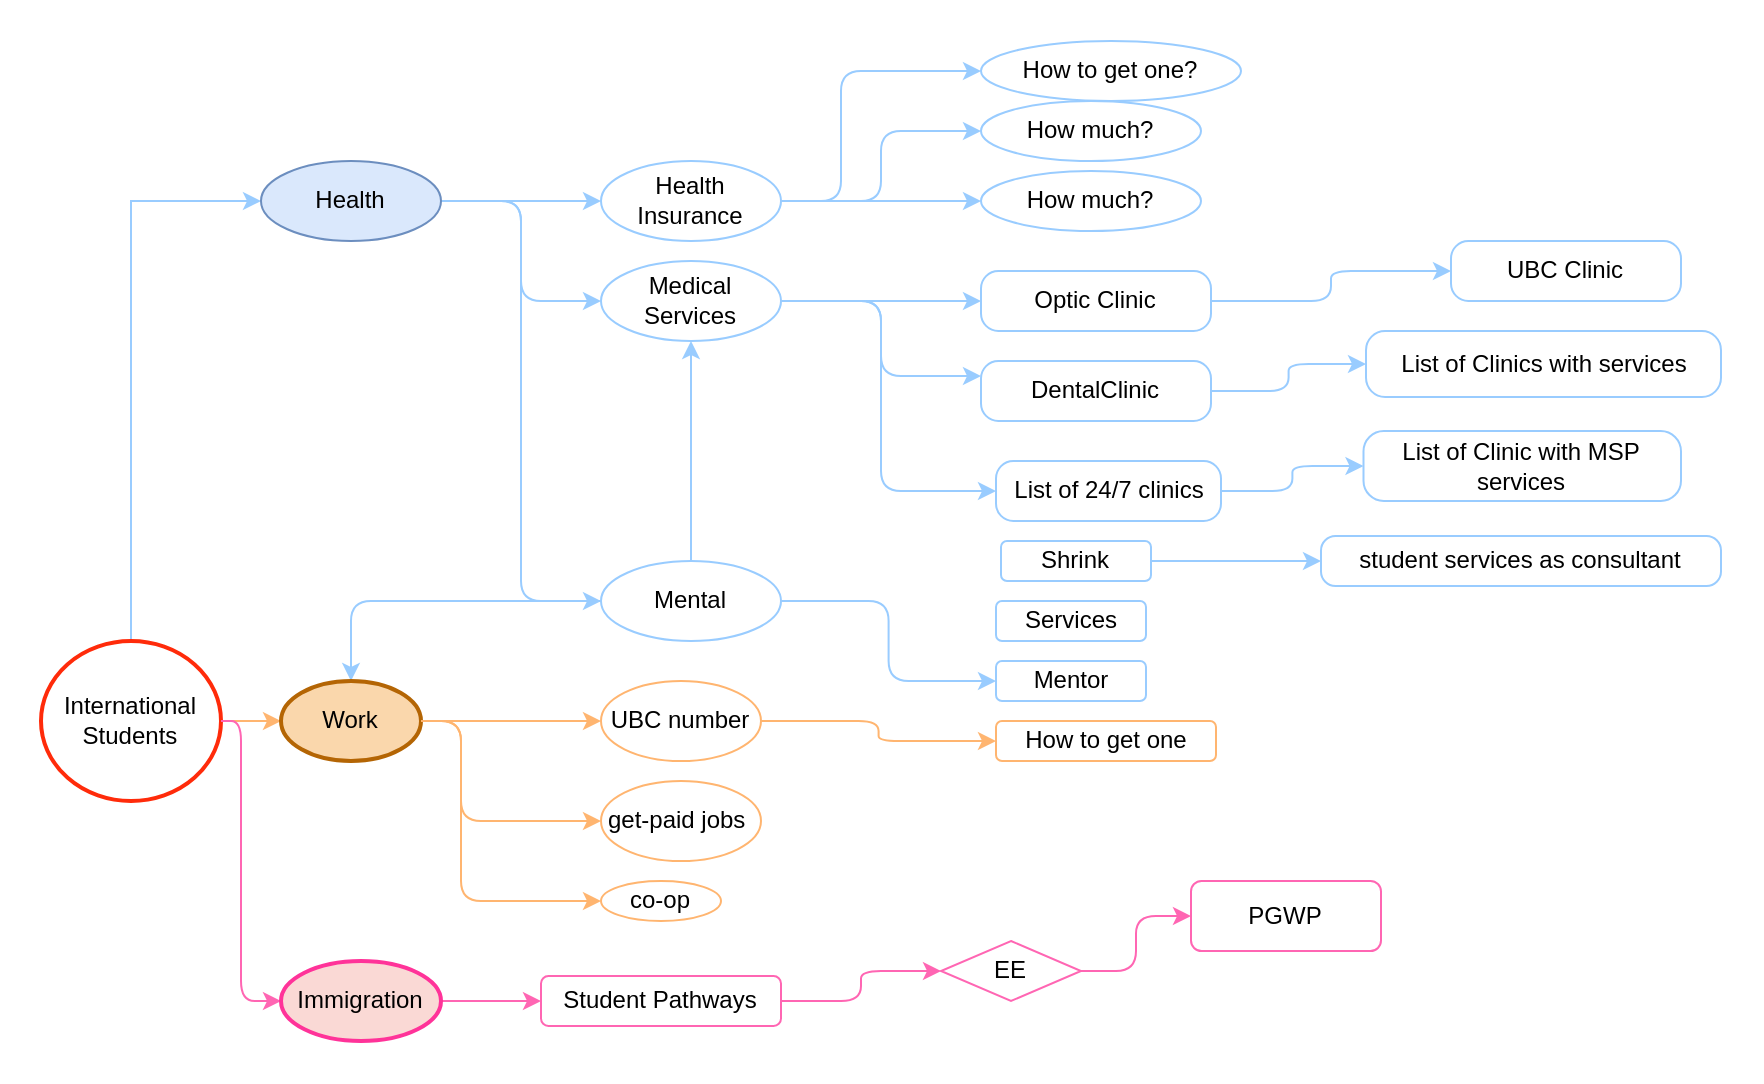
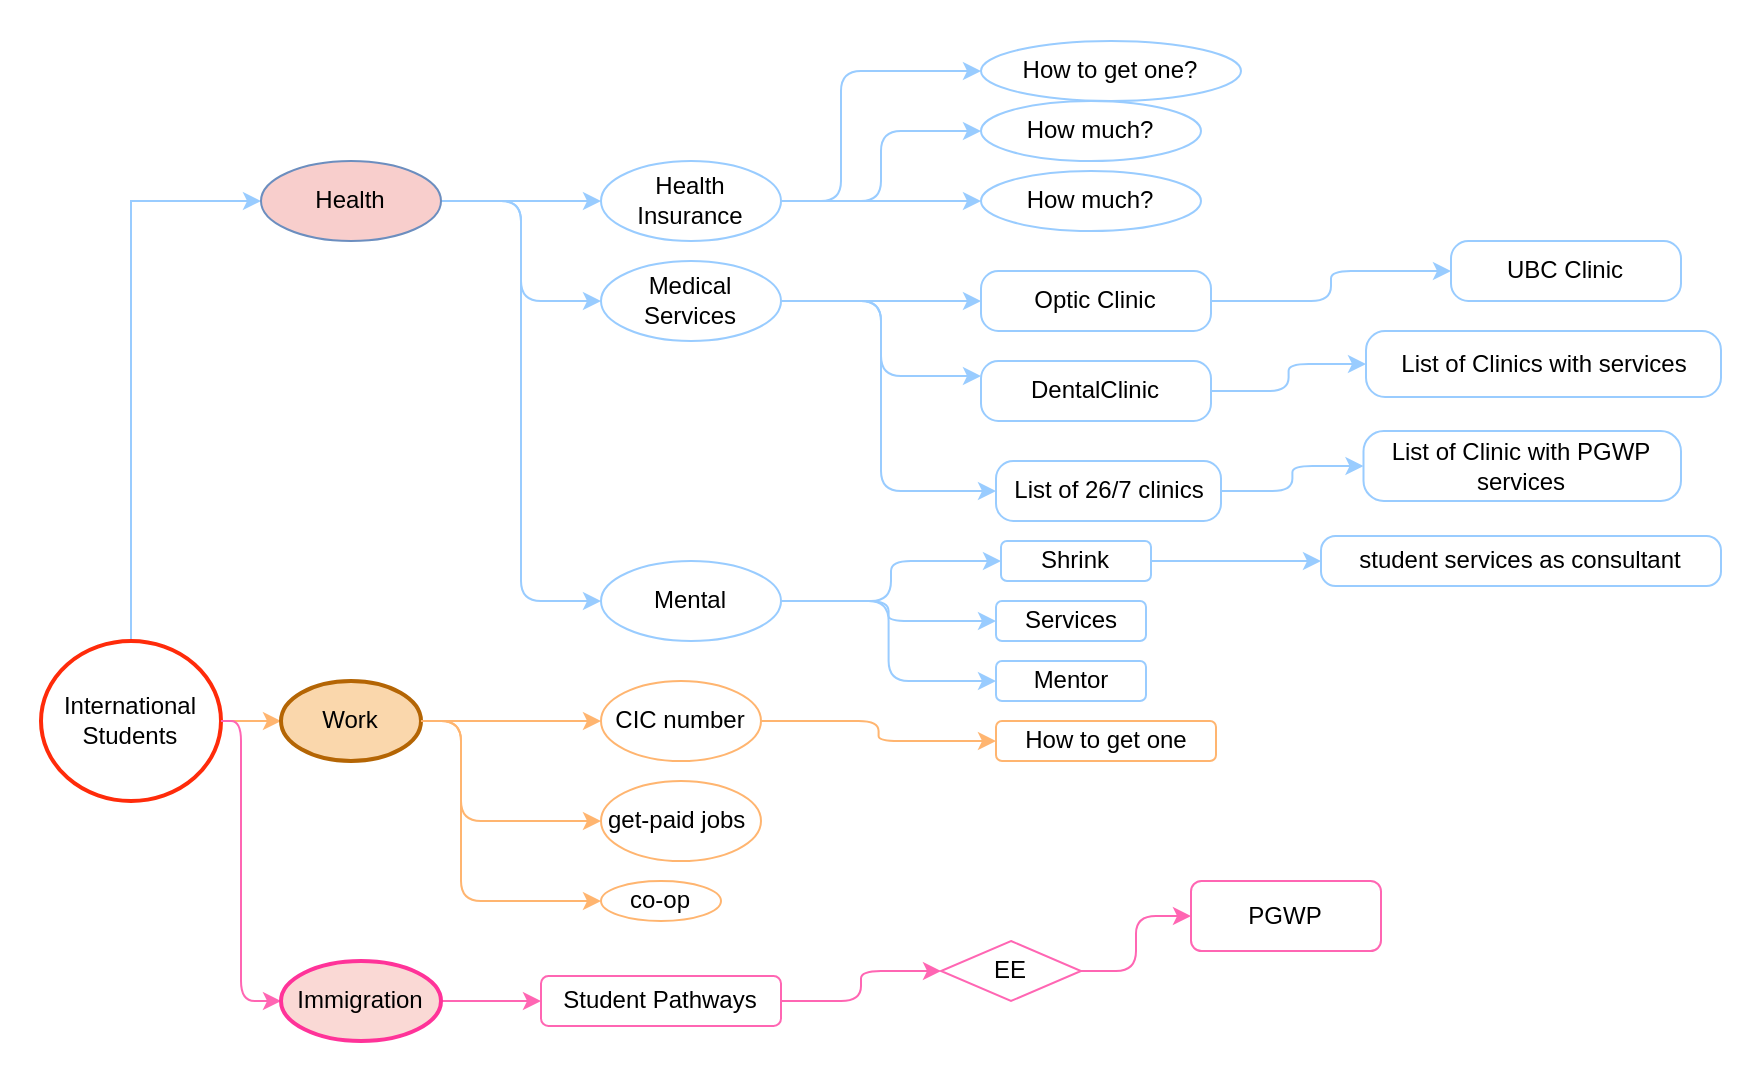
node "Health": fillcolor #dae8fc -> #f8cecc
edge "Mental" -> "Medical Services": now "Mental" -> "Services"
node "List of Clinic with MSP services": label "List of Clinic with MSP services" -> "List of Clinic with PGWP services"
node "List of 24/7 clinics": label "List of 24/7 clinics" -> "List of 26/7 clinics"
edge "Mental" -> "Work": now "Mental" -> "Shrink"
node "UBC number": label "UBC number" -> "CIC number"
